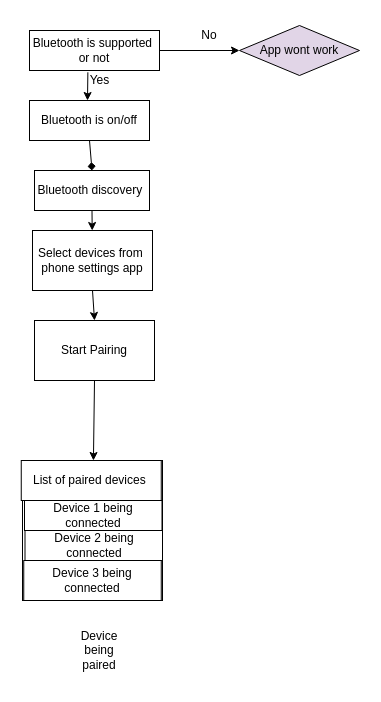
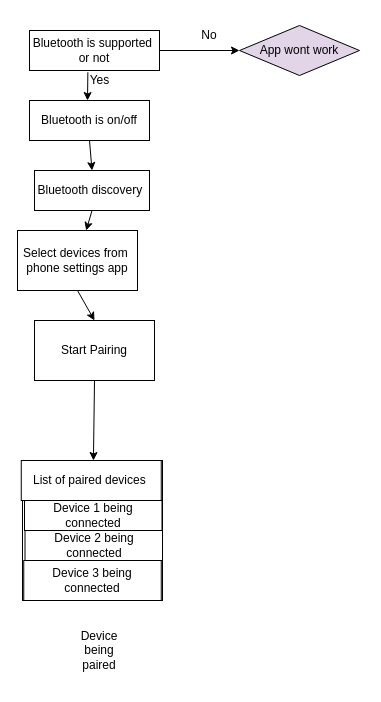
edge "Bluetooth is on/off" -> "Bluetooth discovery": arrowhead diamond -> classic
node "Select devices from phone settings app": moved (93, 261) -> (78, 261)
